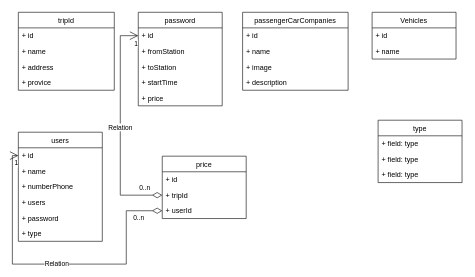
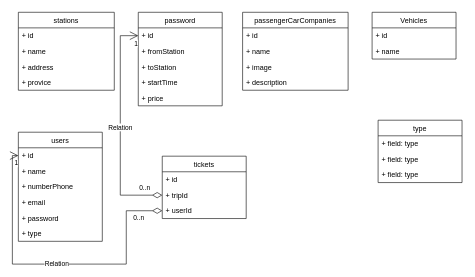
node "tripId": label "tripId" -> "stations"
node "price": label "price" -> "tickets"
node "+ users": label "+ users" -> "+ email"
